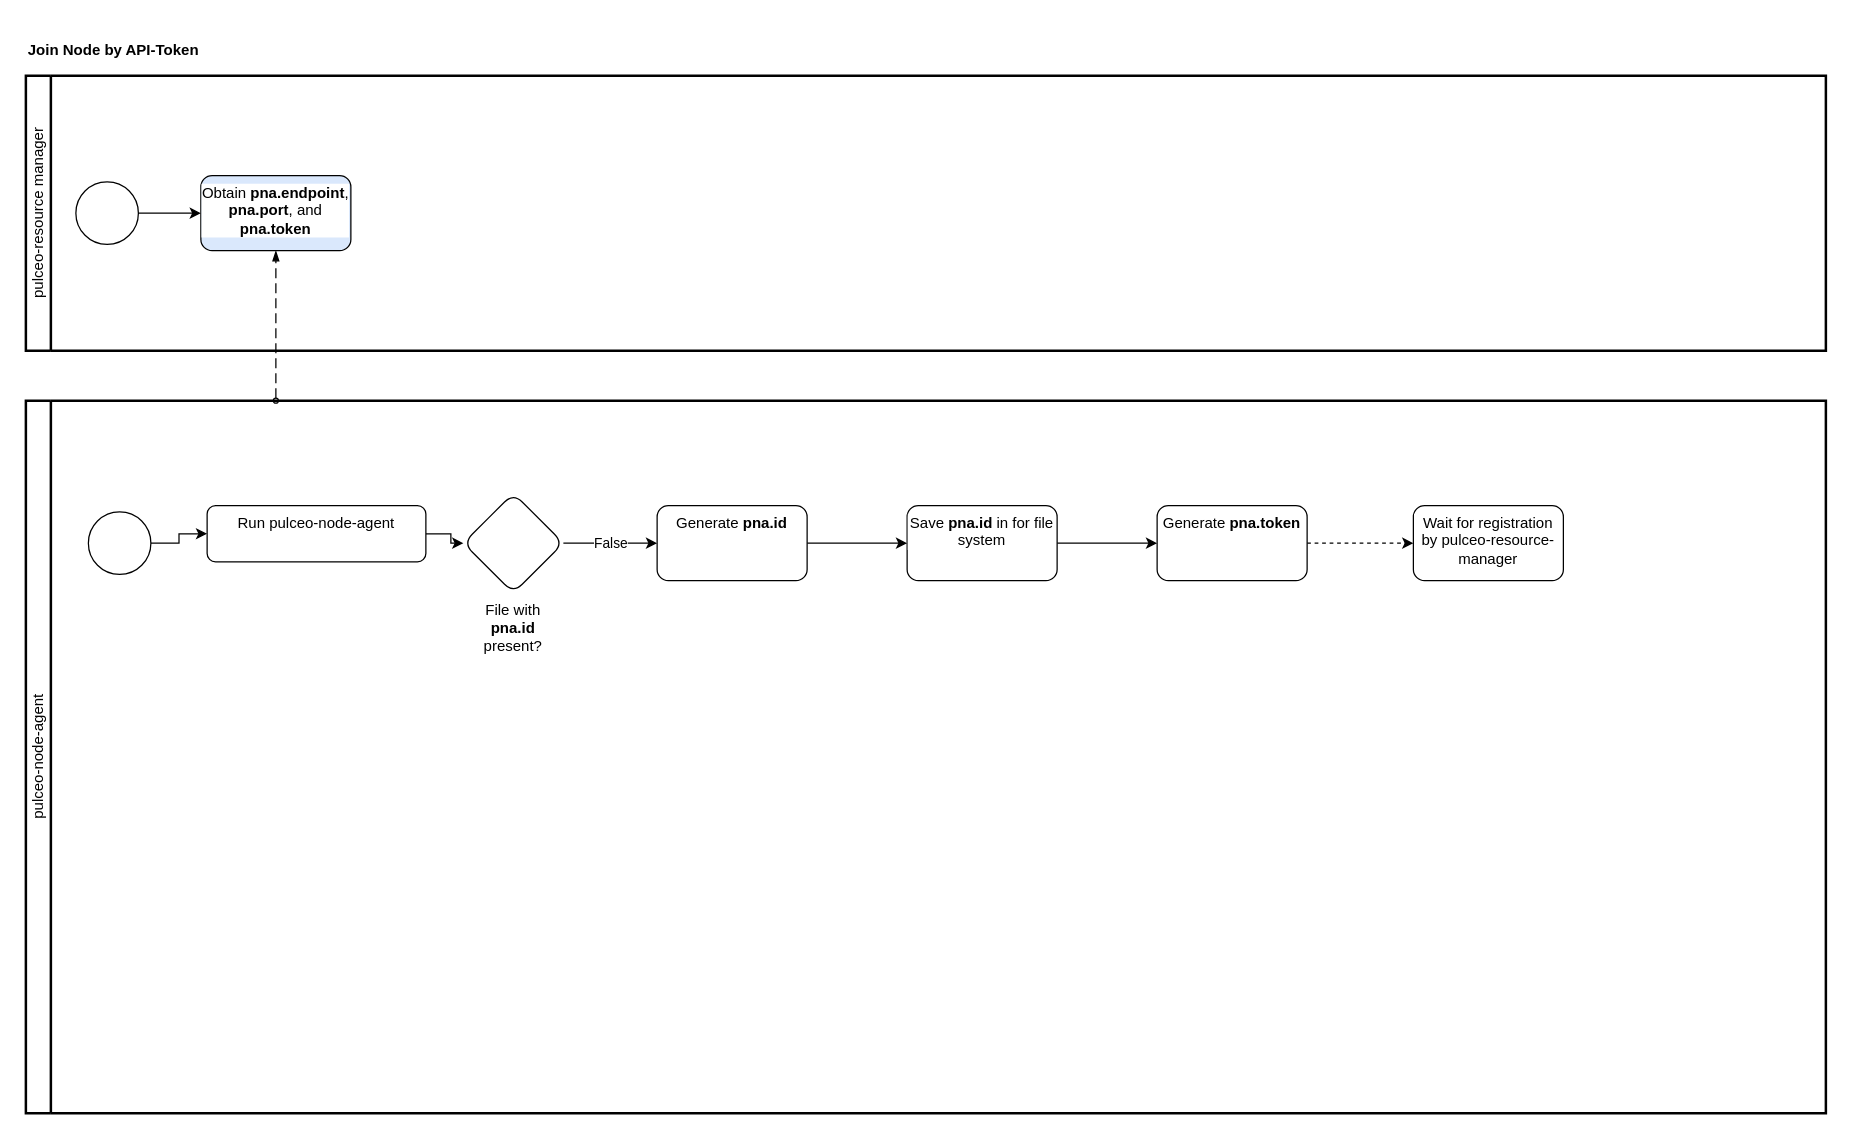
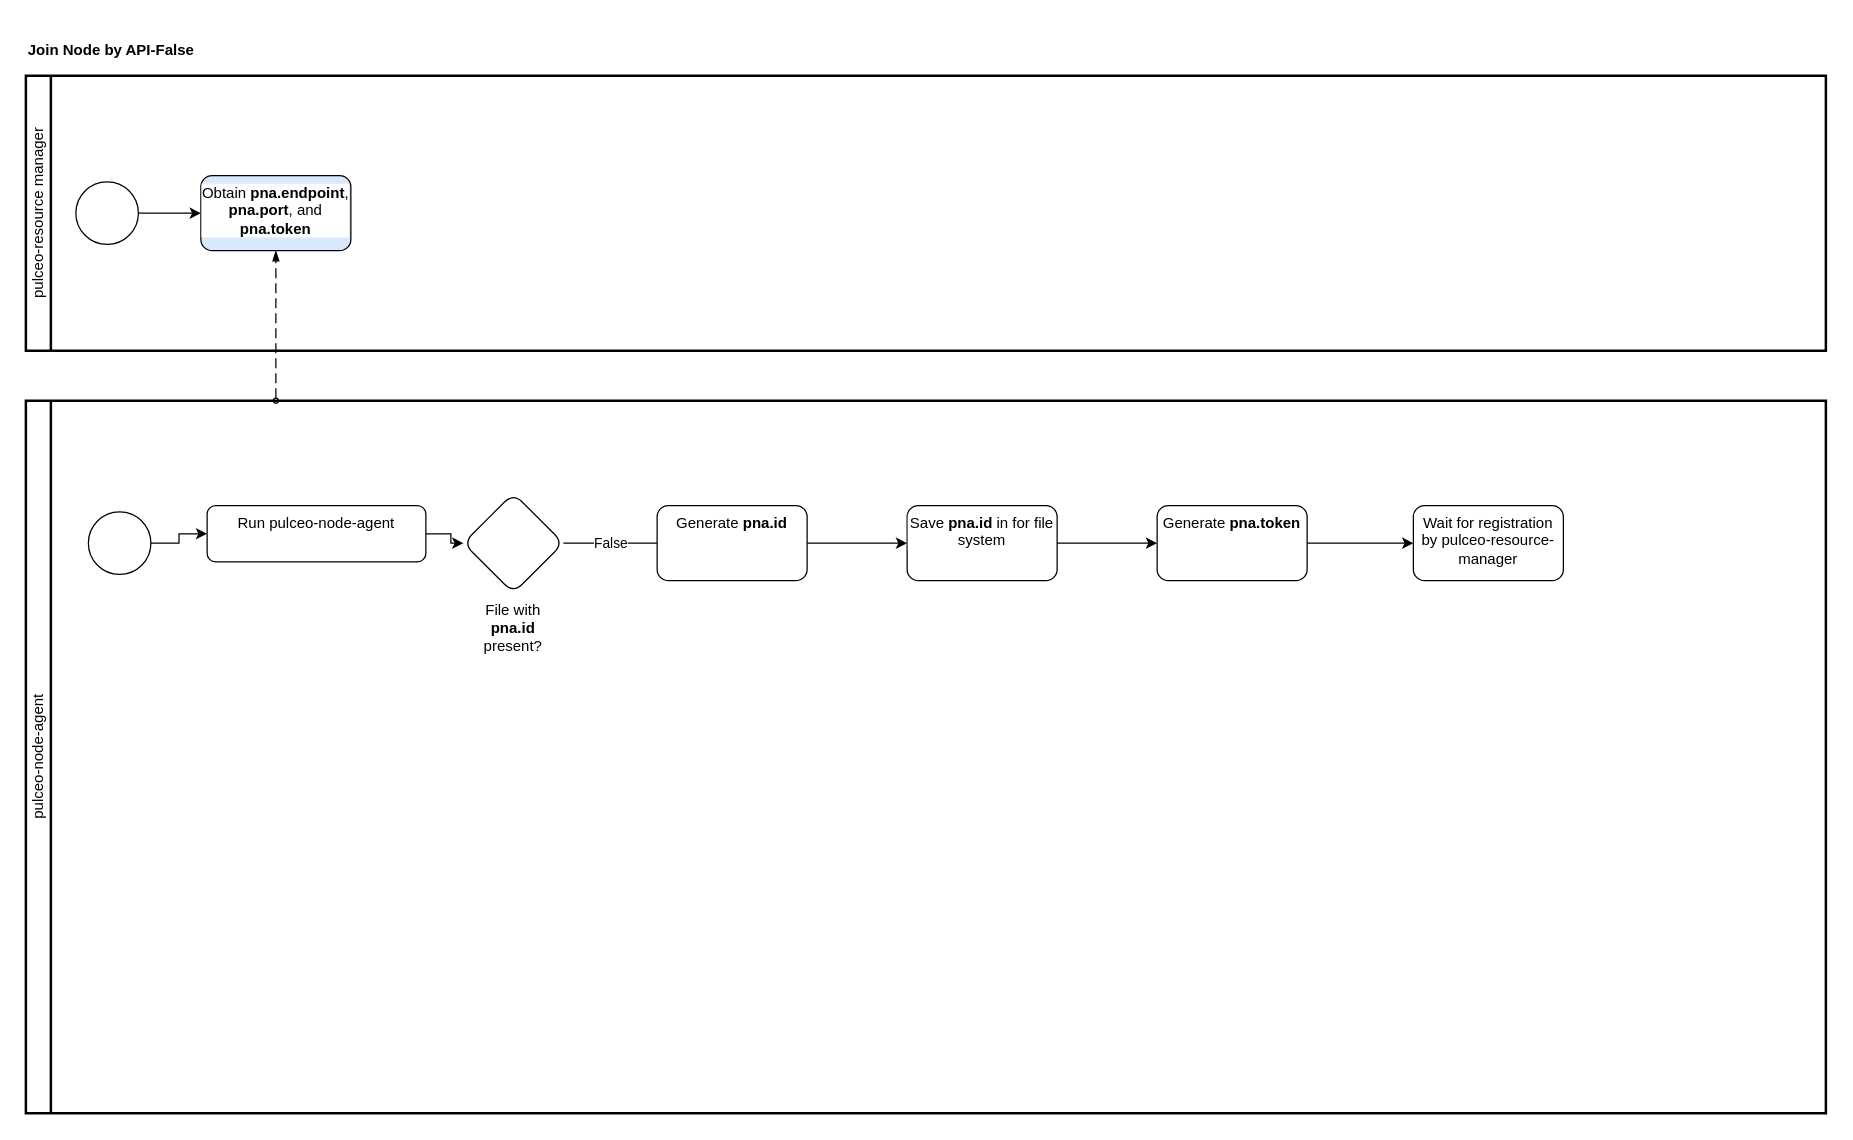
node "Join Node by API-Token": label "Join Node by API-Token" -> "Join Node by API-False"
edge "File with pna.id present?" -> "Generate pna.id": arrowhead classic -> none
edge "Generate pna.token" -> "Wait for registration by pulceo-resource-manager": style dashed -> solid
